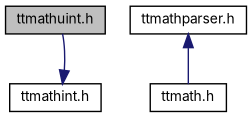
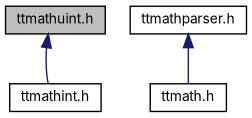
edge "ttmathuint.h" -> "ttmathint.h": reversed
